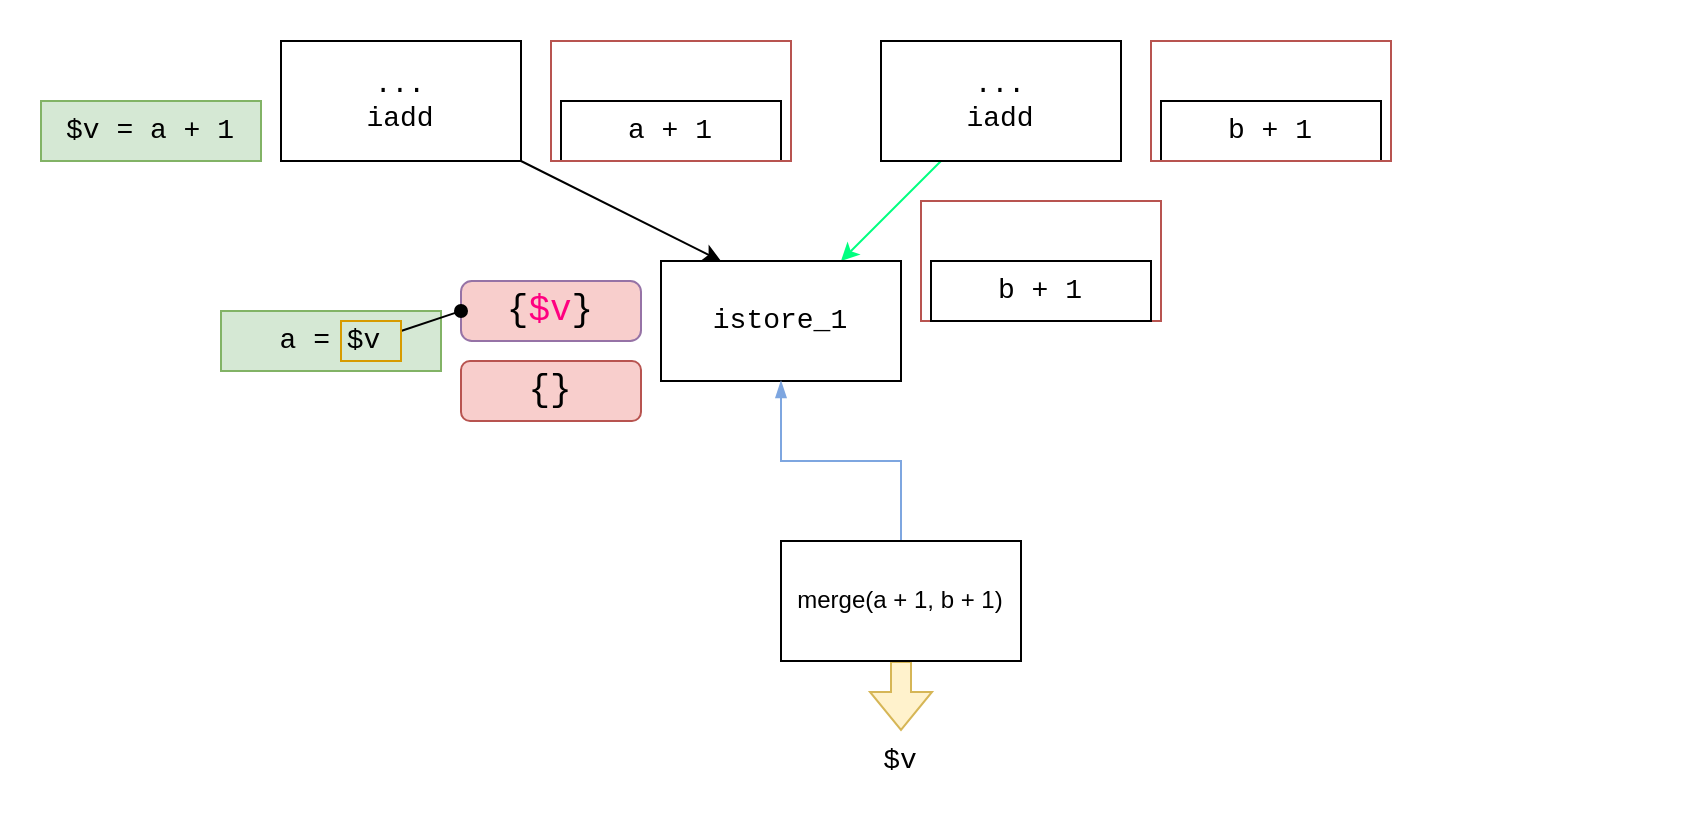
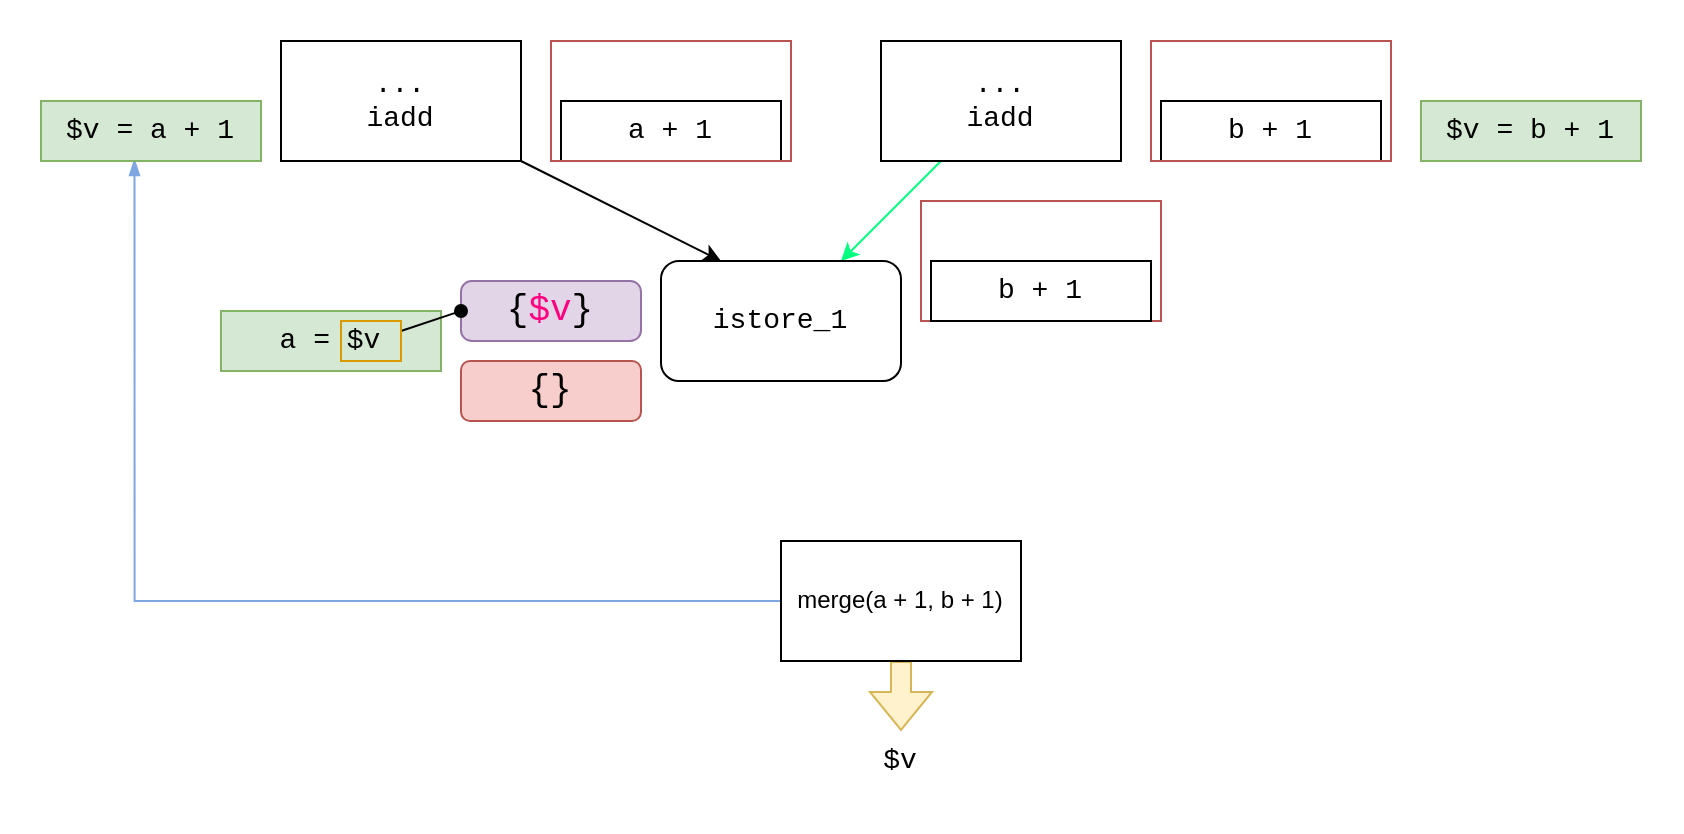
node "$v = b + 1": added
node "{$v}": fillcolor #f8cecc -> #e1d5e7
node "istore_1": shape rectangle -> rounded rectangle
edge "merge(a + 1, b + 1)" -> "istore_1": now "merge(a + 1, b + 1)" -> "$v = a + 1"
